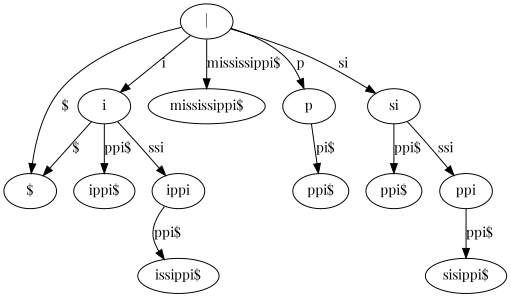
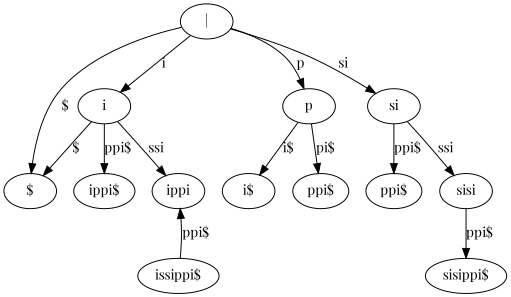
node "mississippi$": removed
node "i$": added
node "ppi": label "ppi" -> "sisi"
edge "ippi" -> "issippi$": reversed
